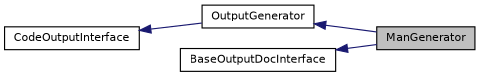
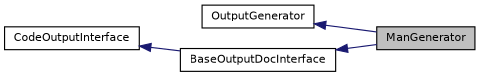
edge "OutputGenerator" -> "CodeOutputInterface": now "BaseOutputDocInterface" -> "CodeOutputInterface"
